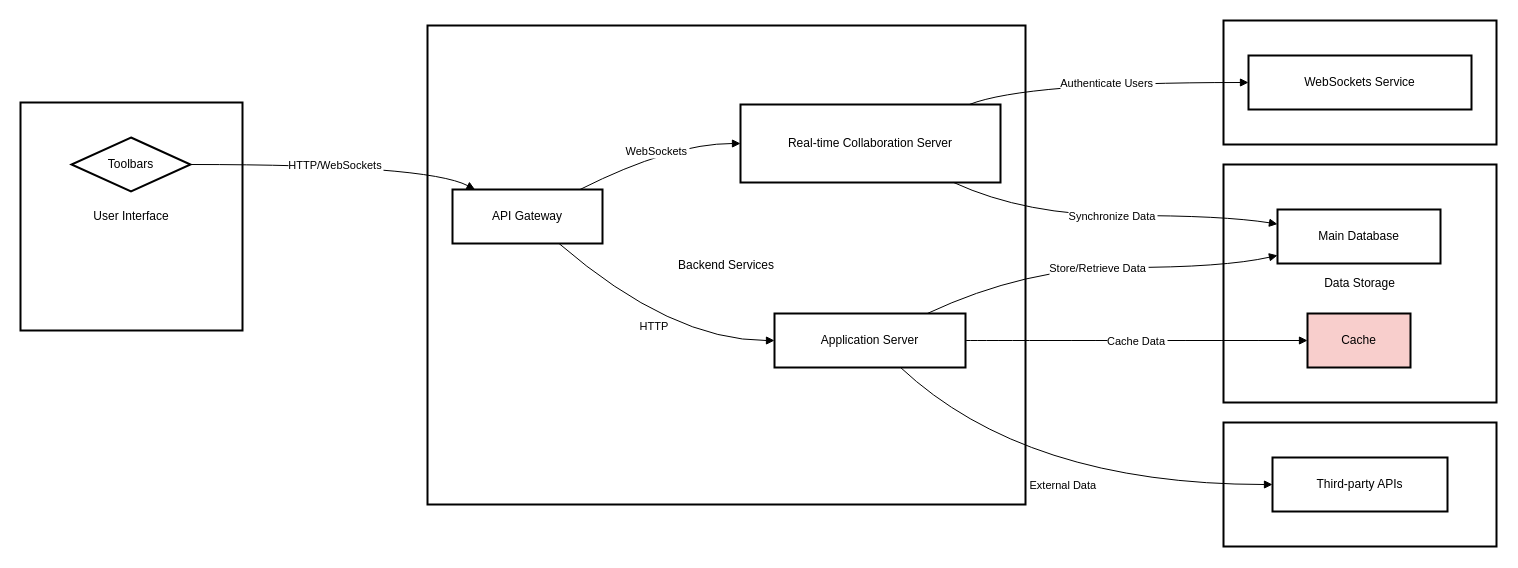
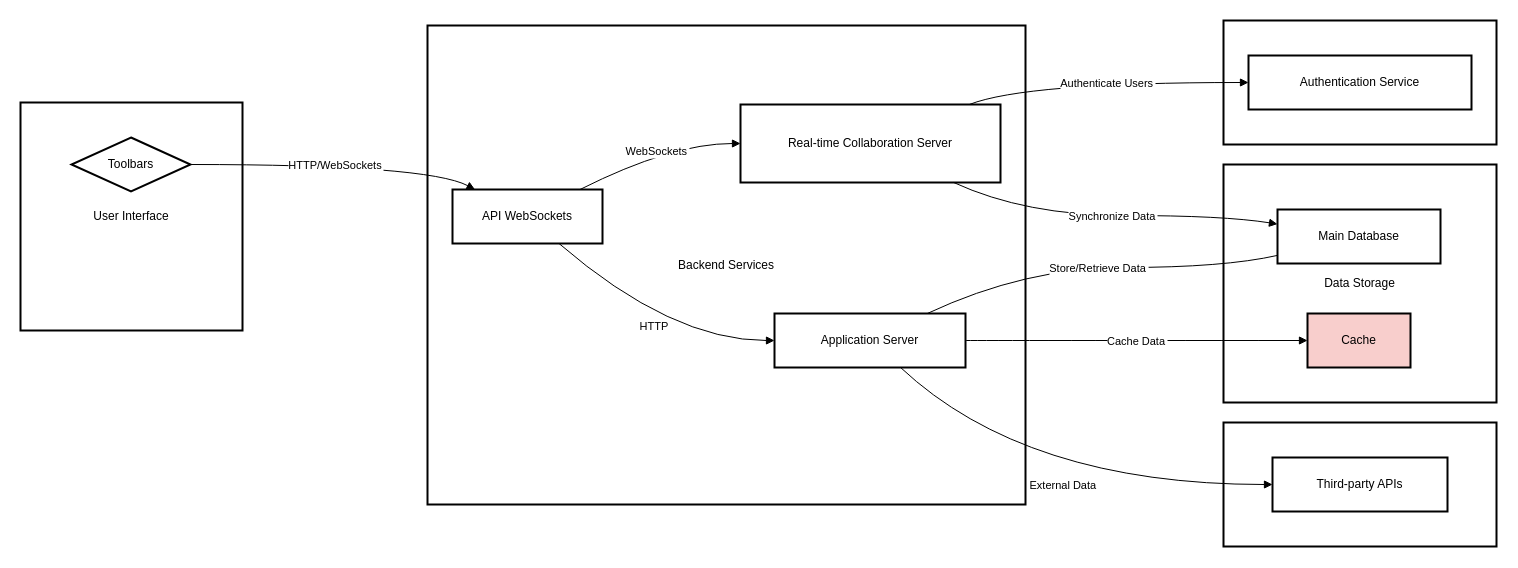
node "WebSockets Service": label "WebSockets Service" -> "Authentication Service"
node "API Gateway": label "API Gateway" -> "API WebSockets"
edge "Application Server" -> "Main Database": arrowhead block -> none
